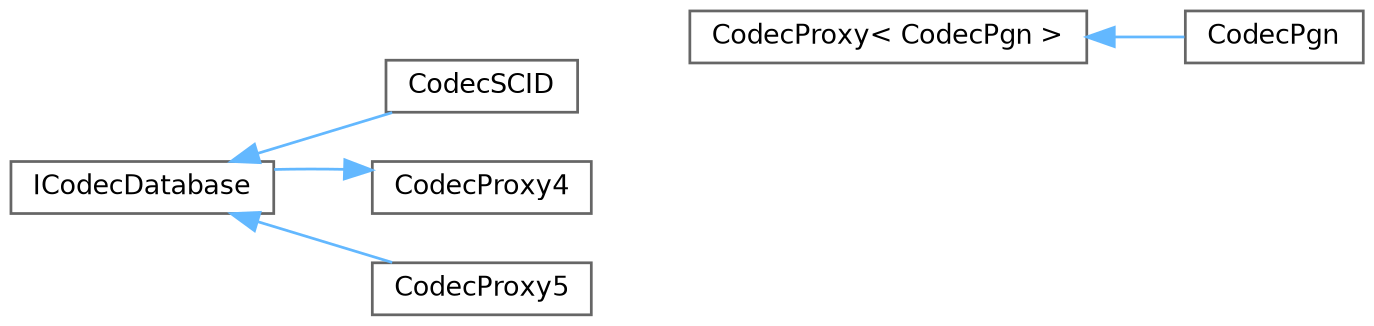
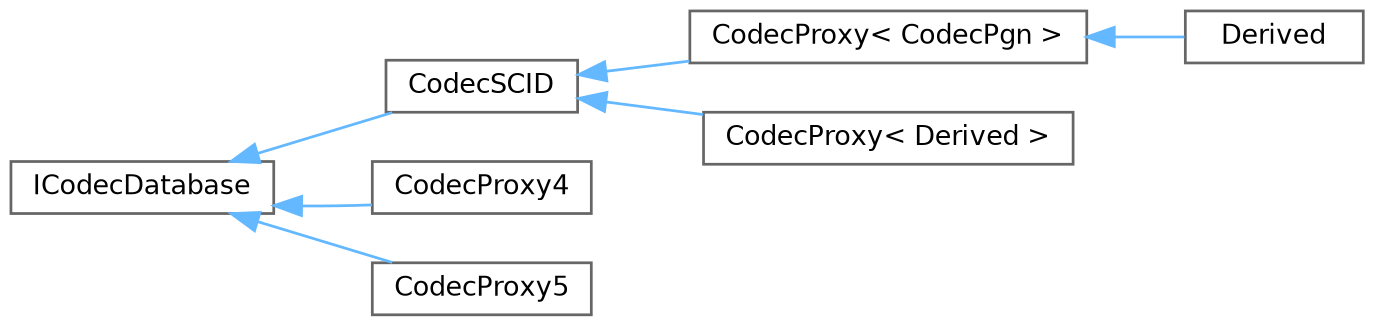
node "CodecPgn": label "CodecPgn" -> "Derived"
edge "CodecProxy< CodecPgn >" -> "CodecSCID": added
node "CodecProxy< Derived >": added
edge "ICodecDatabase" -> "CodecProxy4": reversed
